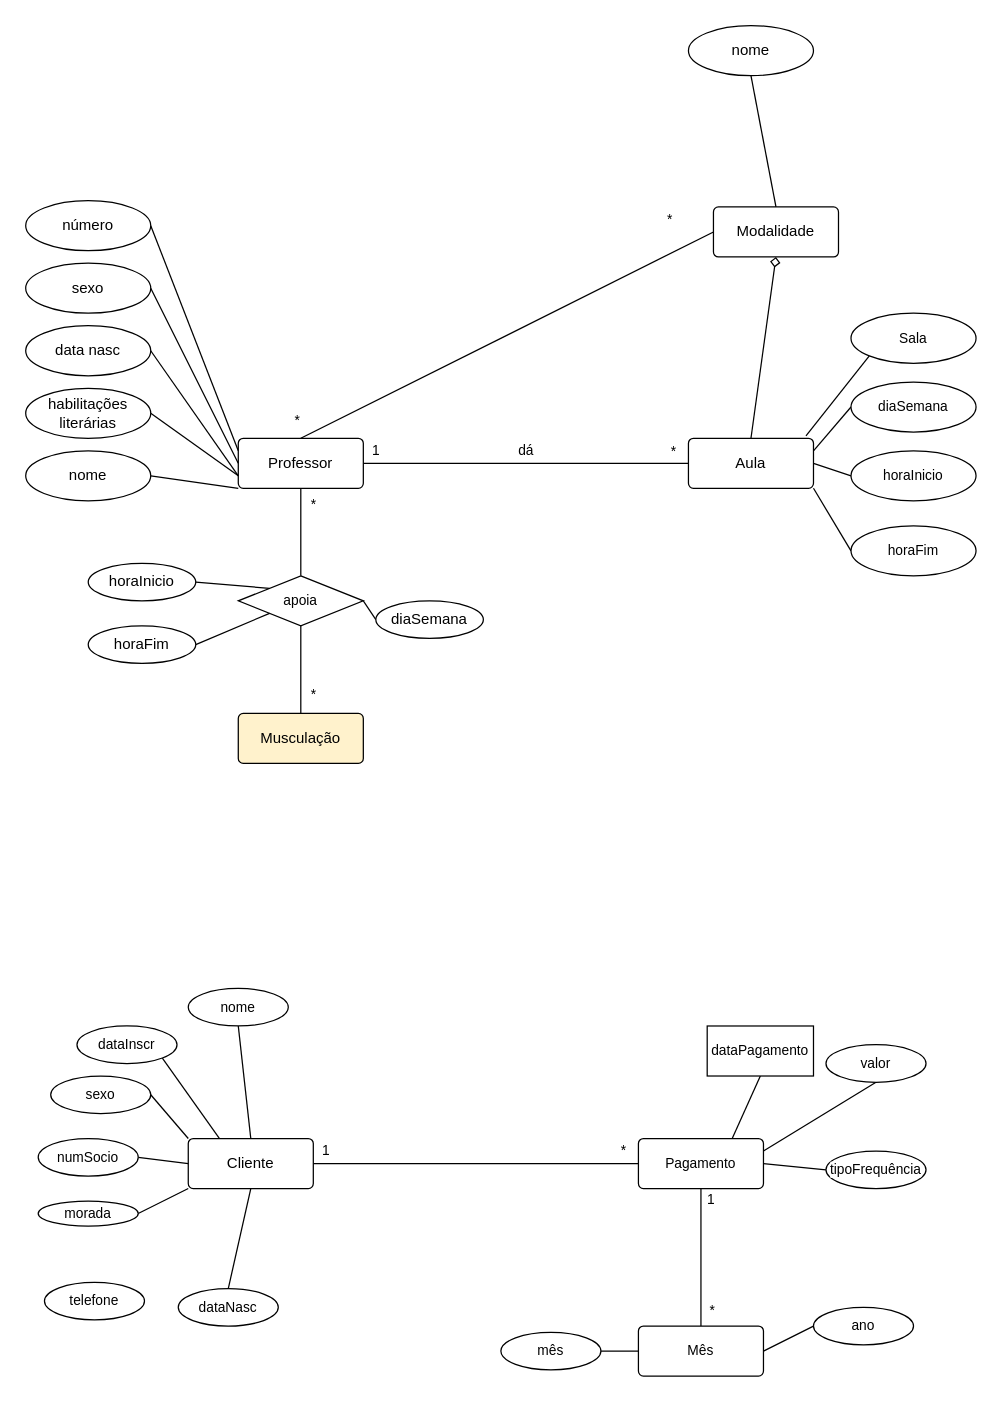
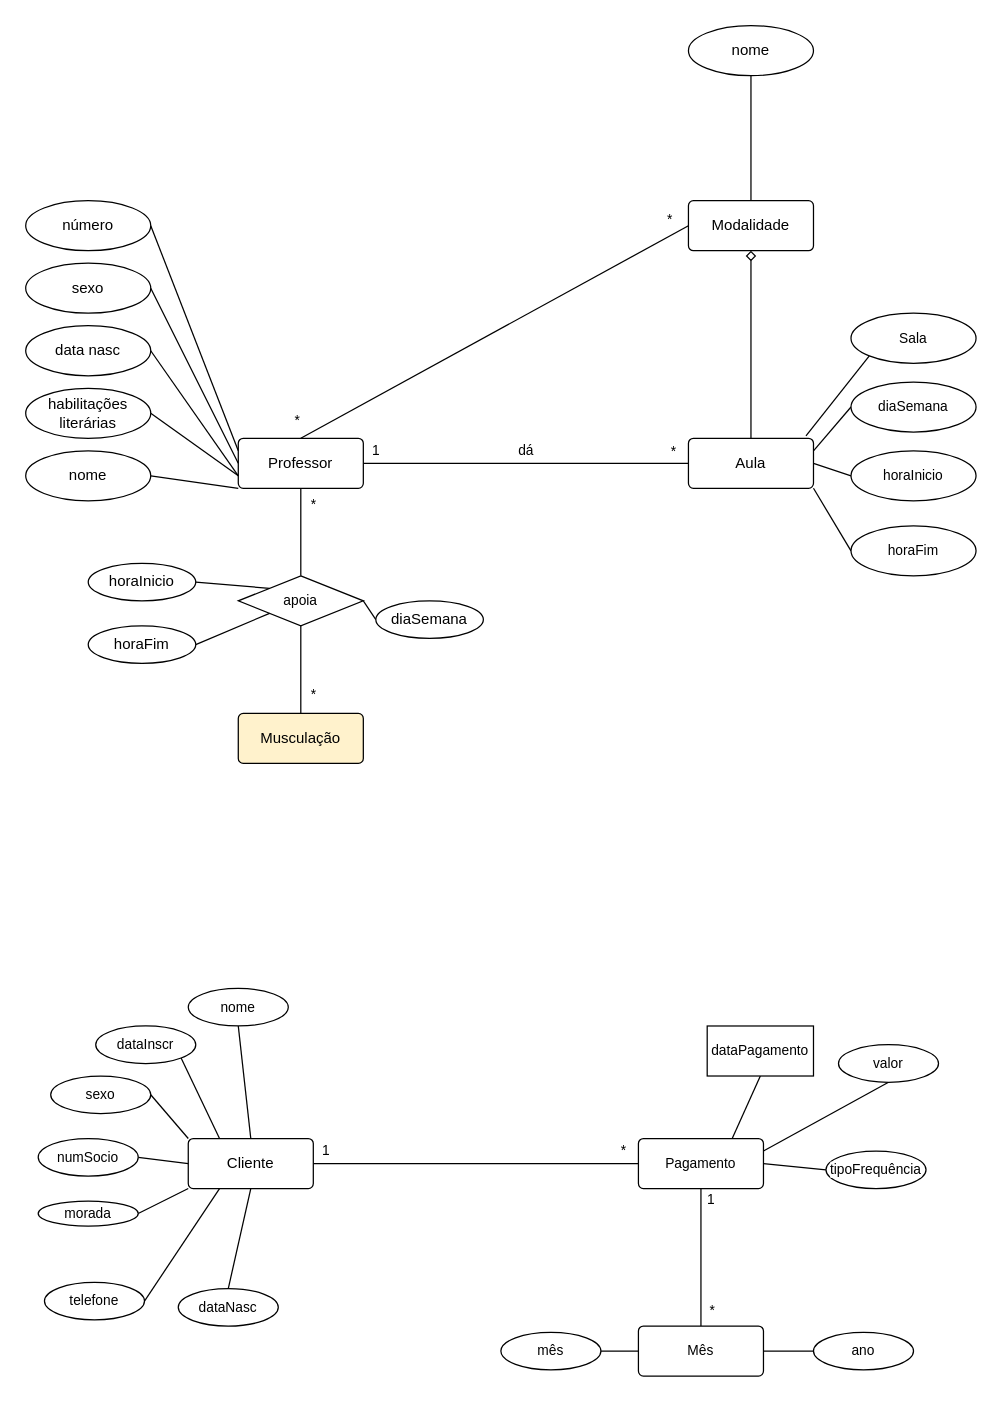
node "Modalidade": moved (776, 232) -> (751, 226)
node "dataInscr": moved (127, 1044) -> (146, 1044)
node "valor": moved (876, 1063) -> (888, 1063)
edge "Cliente" -- "telefone": added
node "ano": moved (863, 1326) -> (863, 1351)
